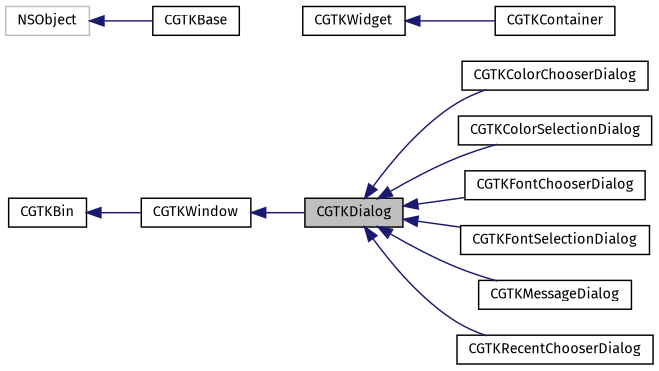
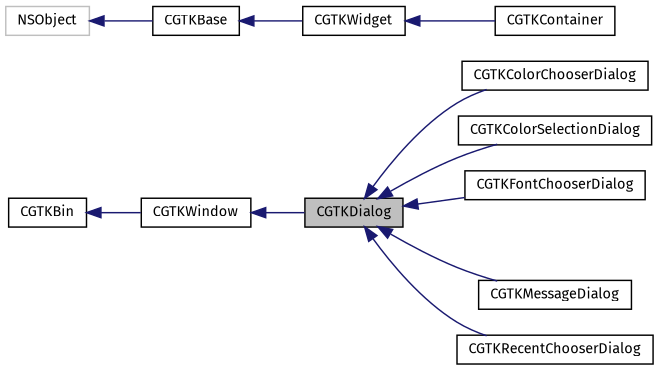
edge "CGTKWidget" -> "CGTKBase": added
node "CGTKFontSelectionDialog": removed
